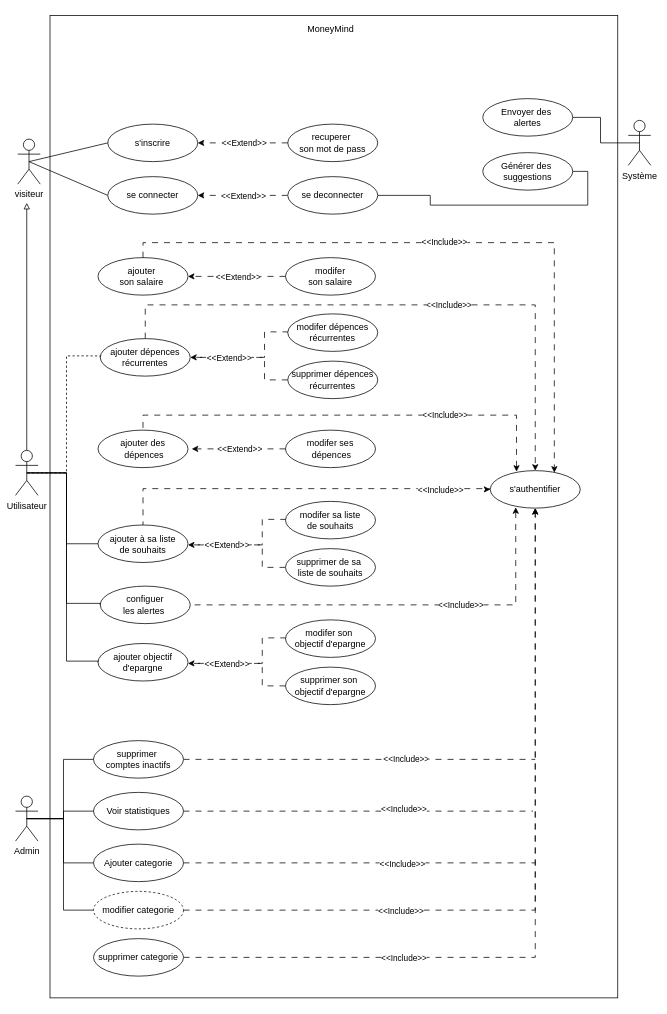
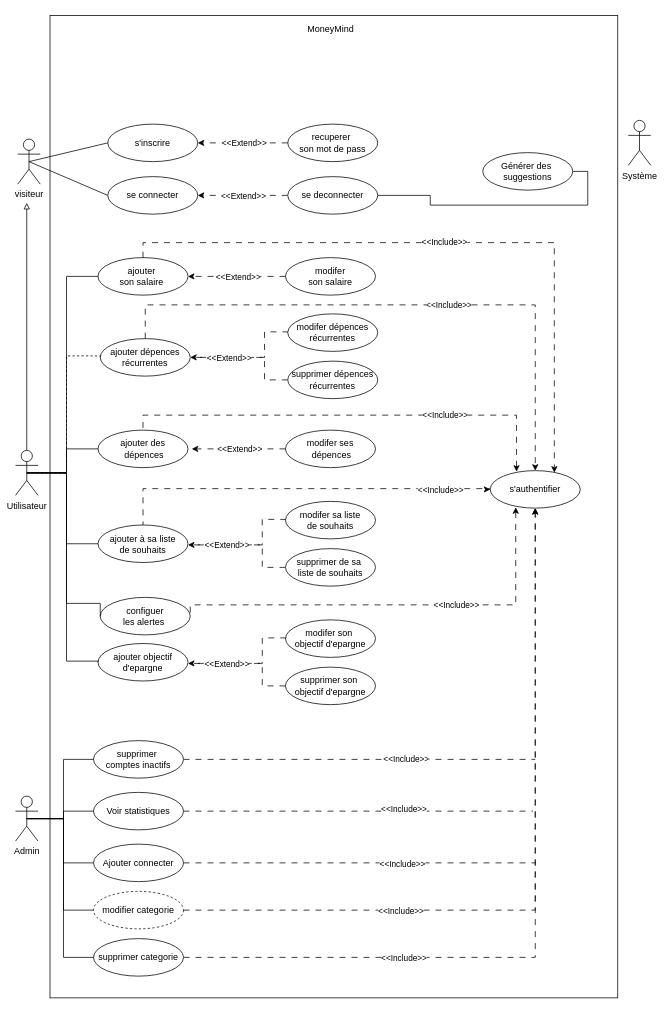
node "Envoyer des alertes": removed
edge "Envoyer des alertes" -- "Système": removed
edge "ajouter son salaire" -- "Utilisateur": added
edge "ajouter des dépences" -- "Utilisateur": added
node "configuer les alertes": moved (145, 605) -> (145, 616)
node "Ajouter categorie": label "Ajouter categorie" -> "Ajouter connecter"
edge "Admin" -- "supprimer categorie": added
